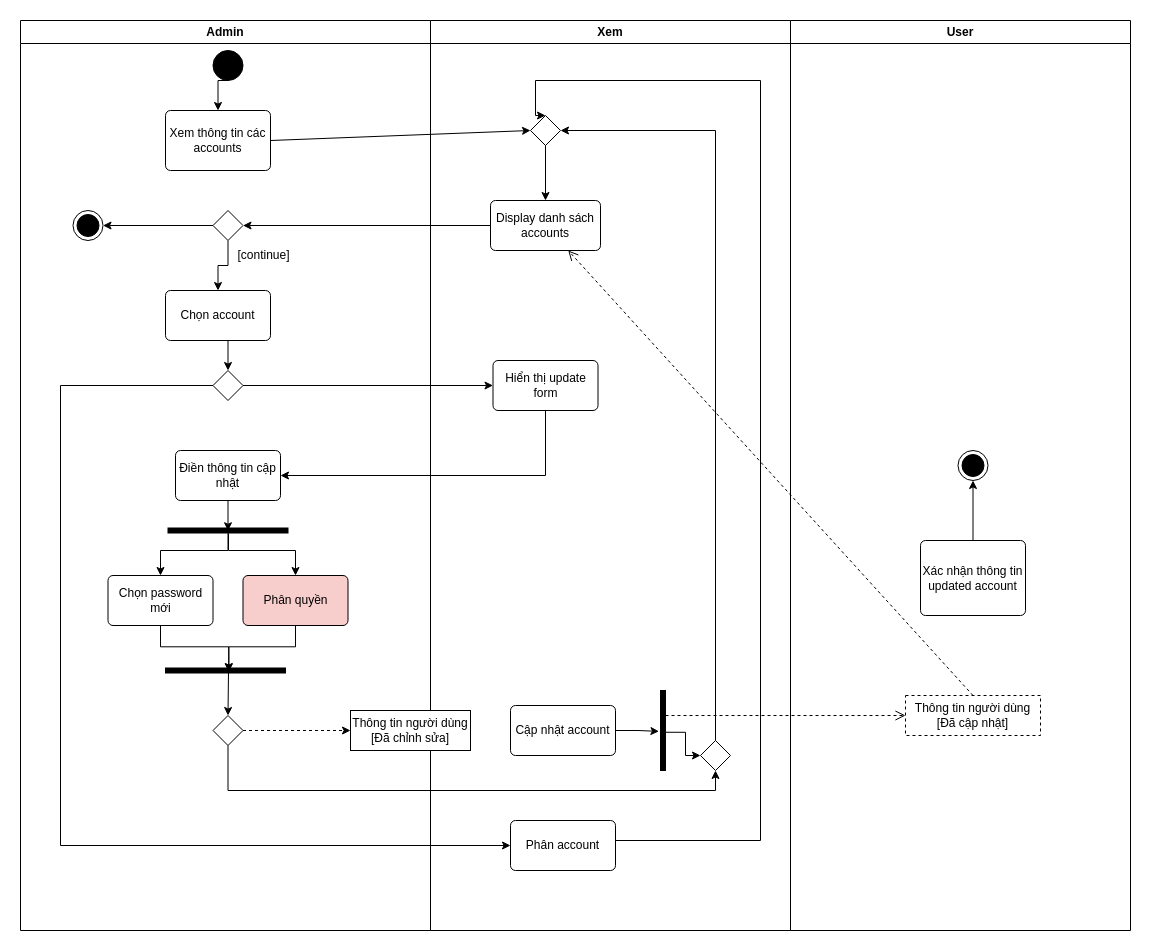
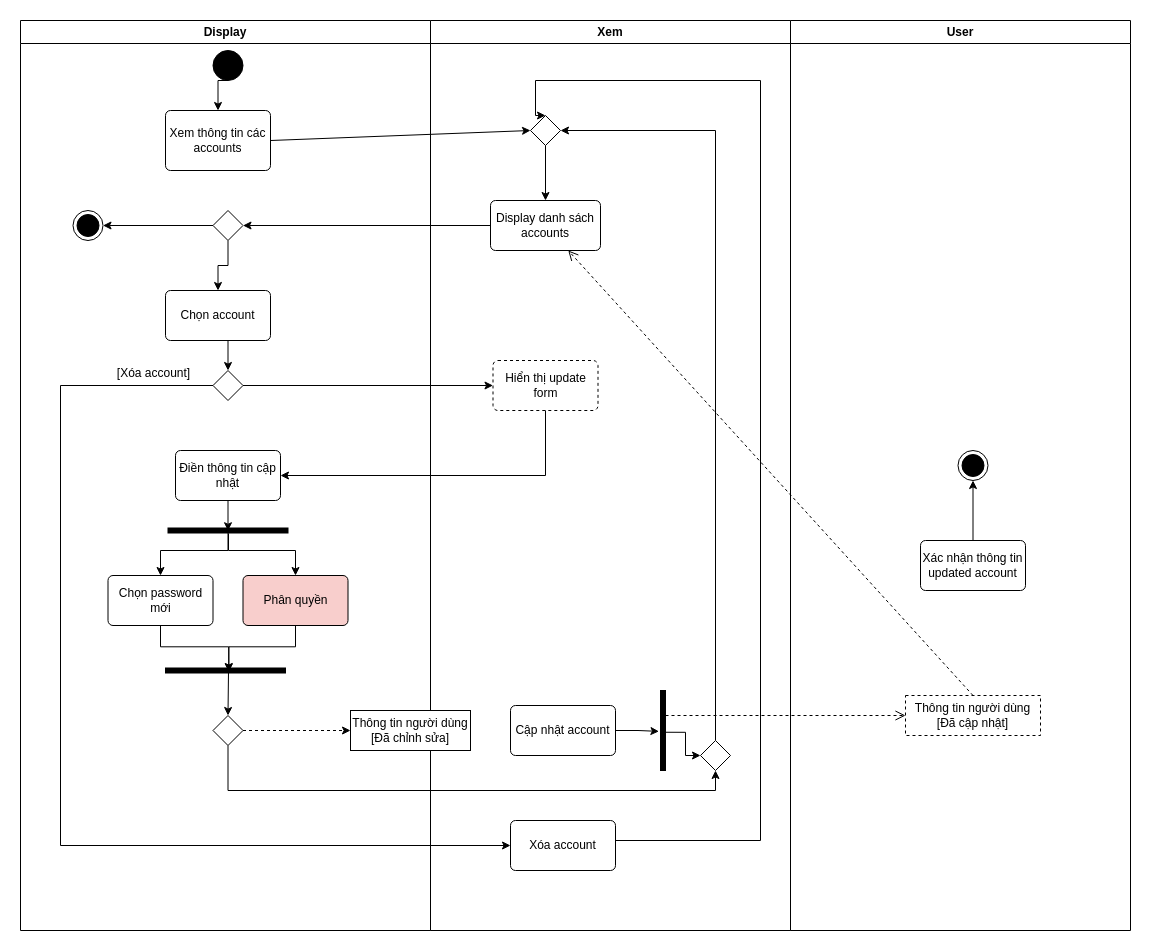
node "Admin": label "Admin" -> "Display"
node "[continue]": removed
node "[Xóa account]": added
node "Hiển thị update form": style solid -> dashed
node "Xác nhận thông tin updated account": size 105x75 -> 105x50
node "Phân account": label "Phân account" -> "Xóa account"
